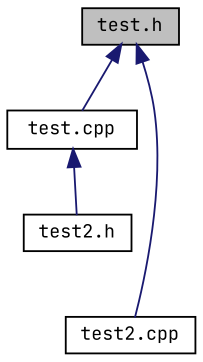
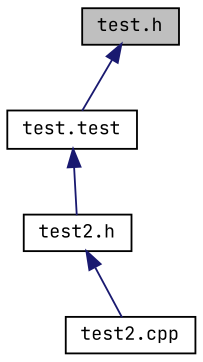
node "test.cpp": label "test.cpp" -> "test.test"
edge "test2.cpp" -> "test.h": now "test2.cpp" -> "test2.h"
